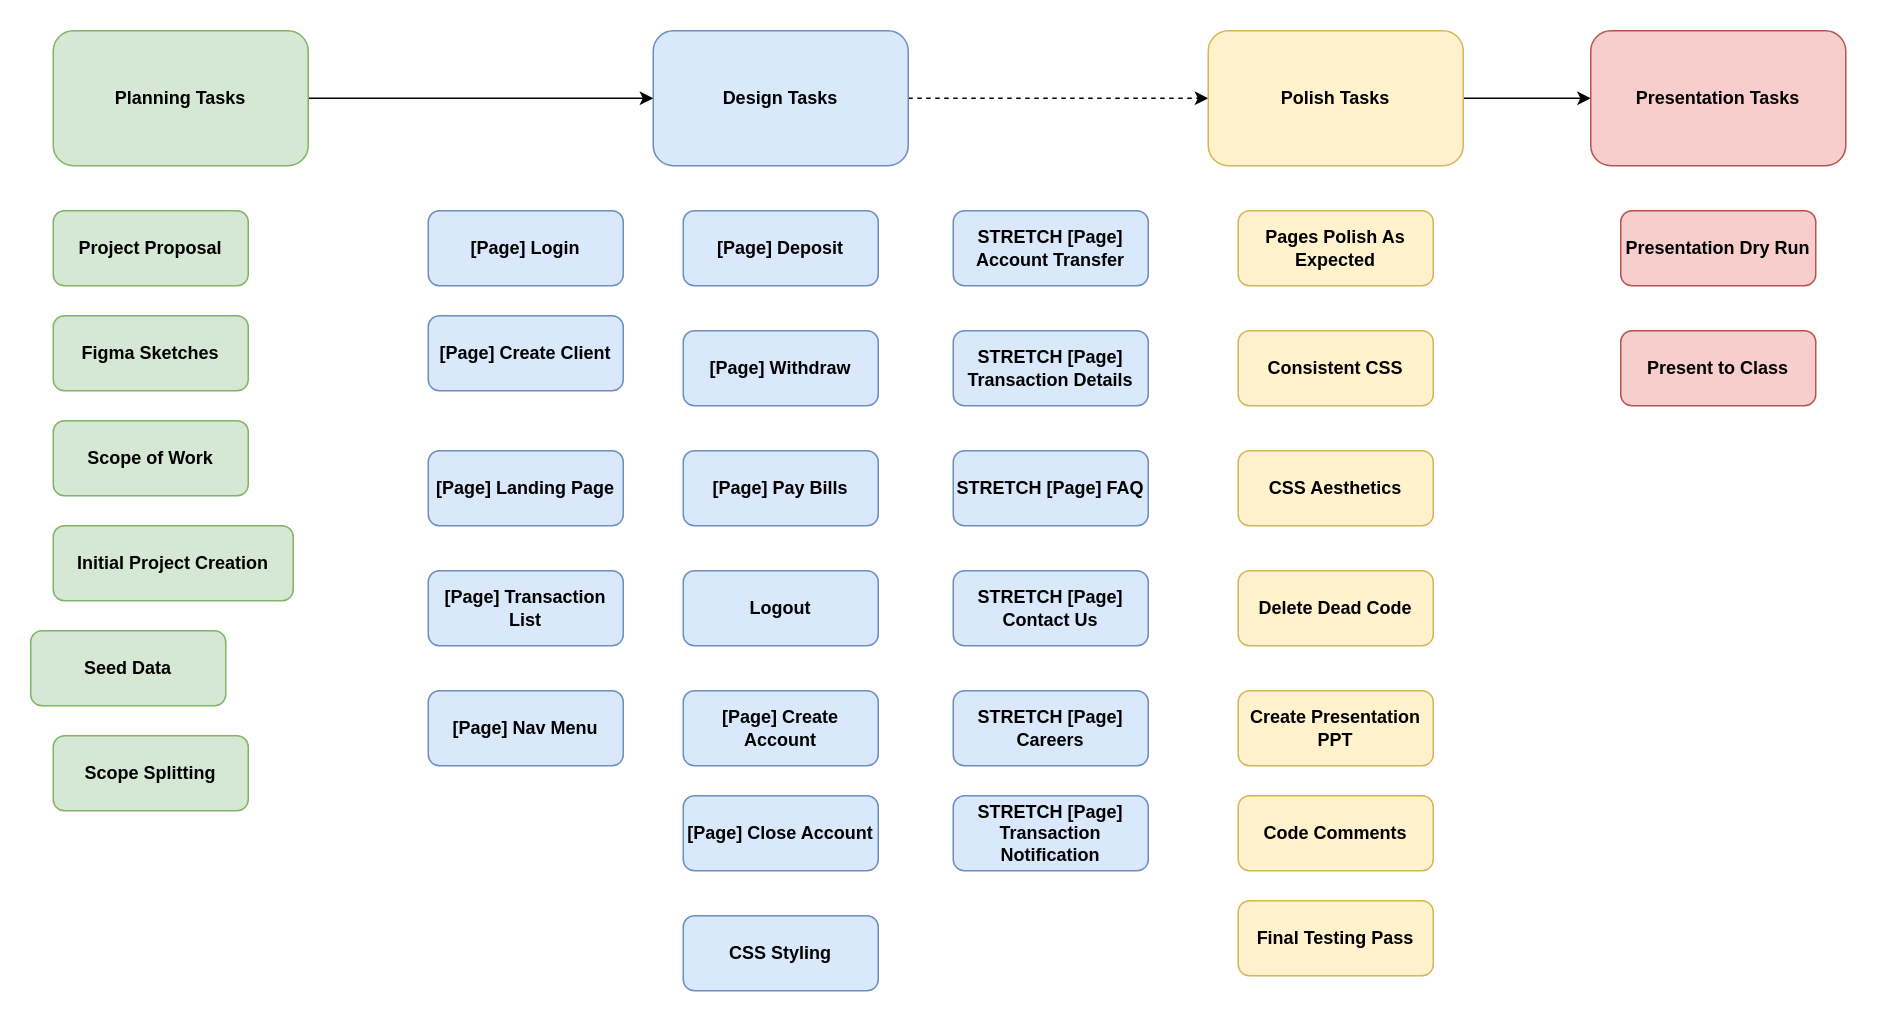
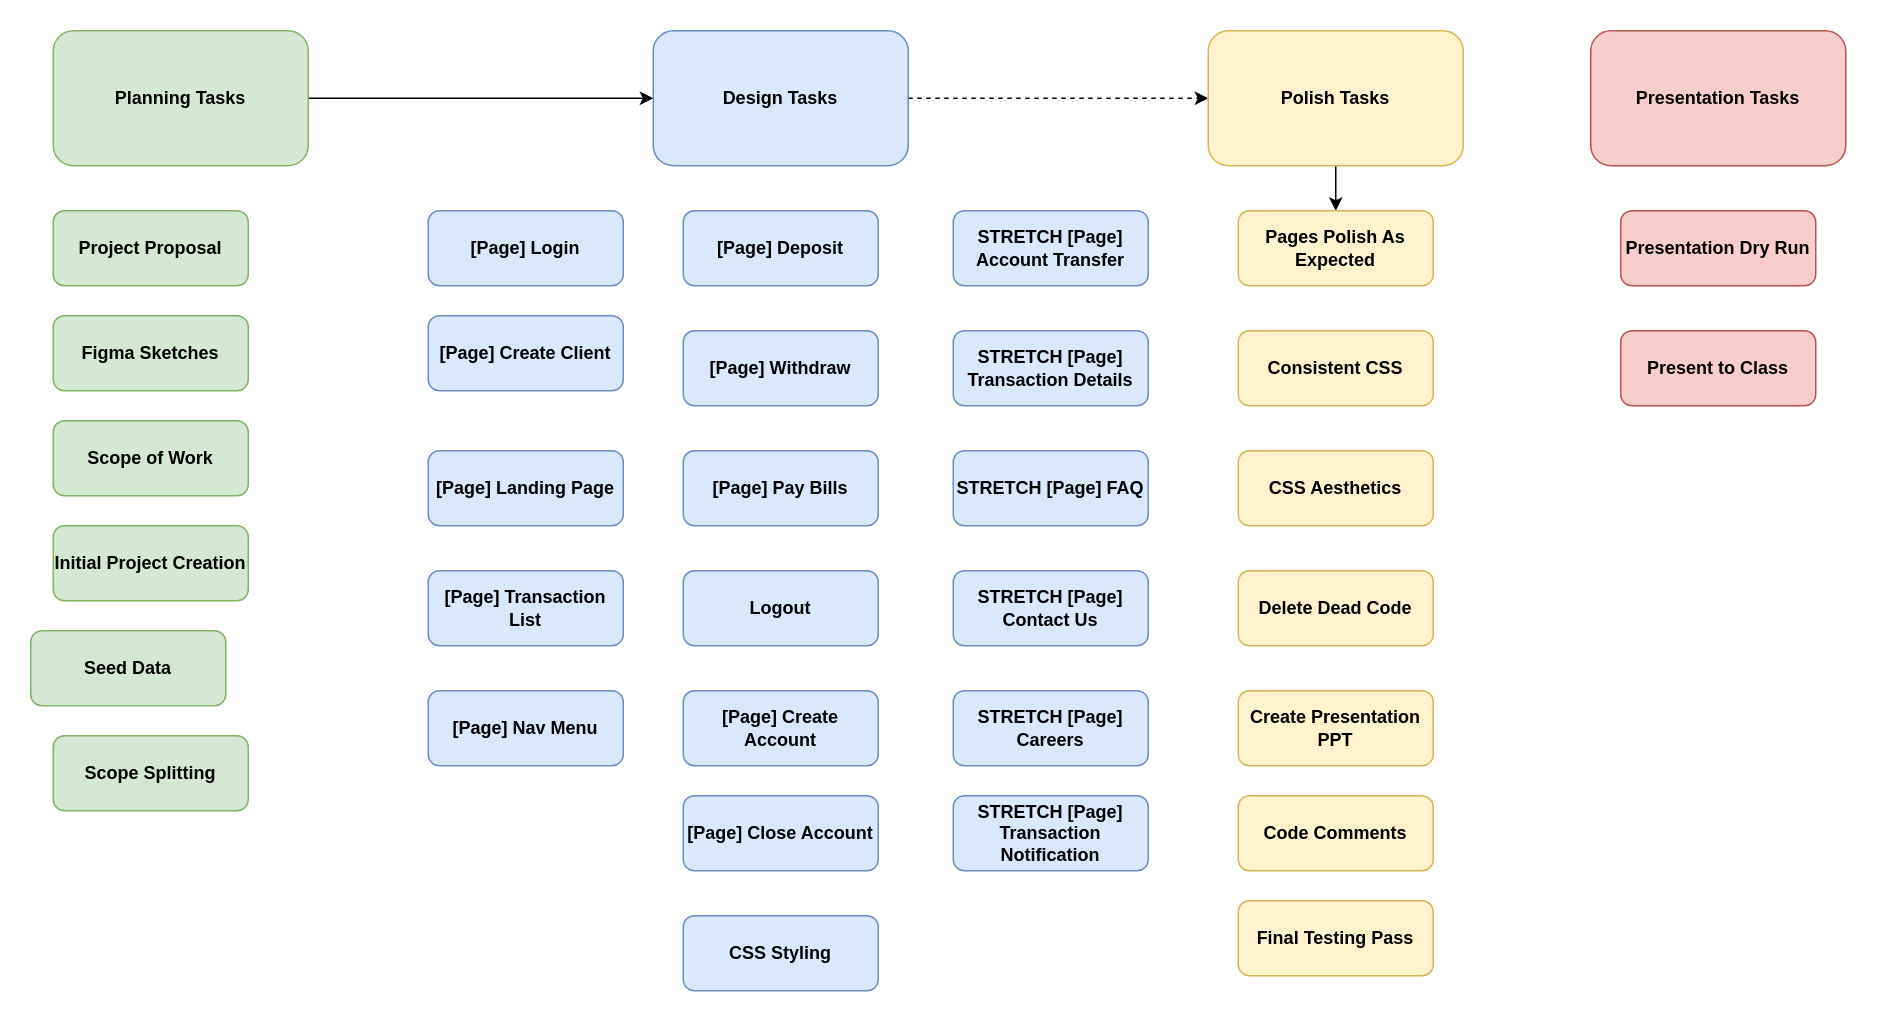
edge "Polish Tasks" -> "Presentation Tasks": now "Polish Tasks" -> "Pages Polish As Expected"
node "Initial Project Creation": size 240x75 -> 195x75
